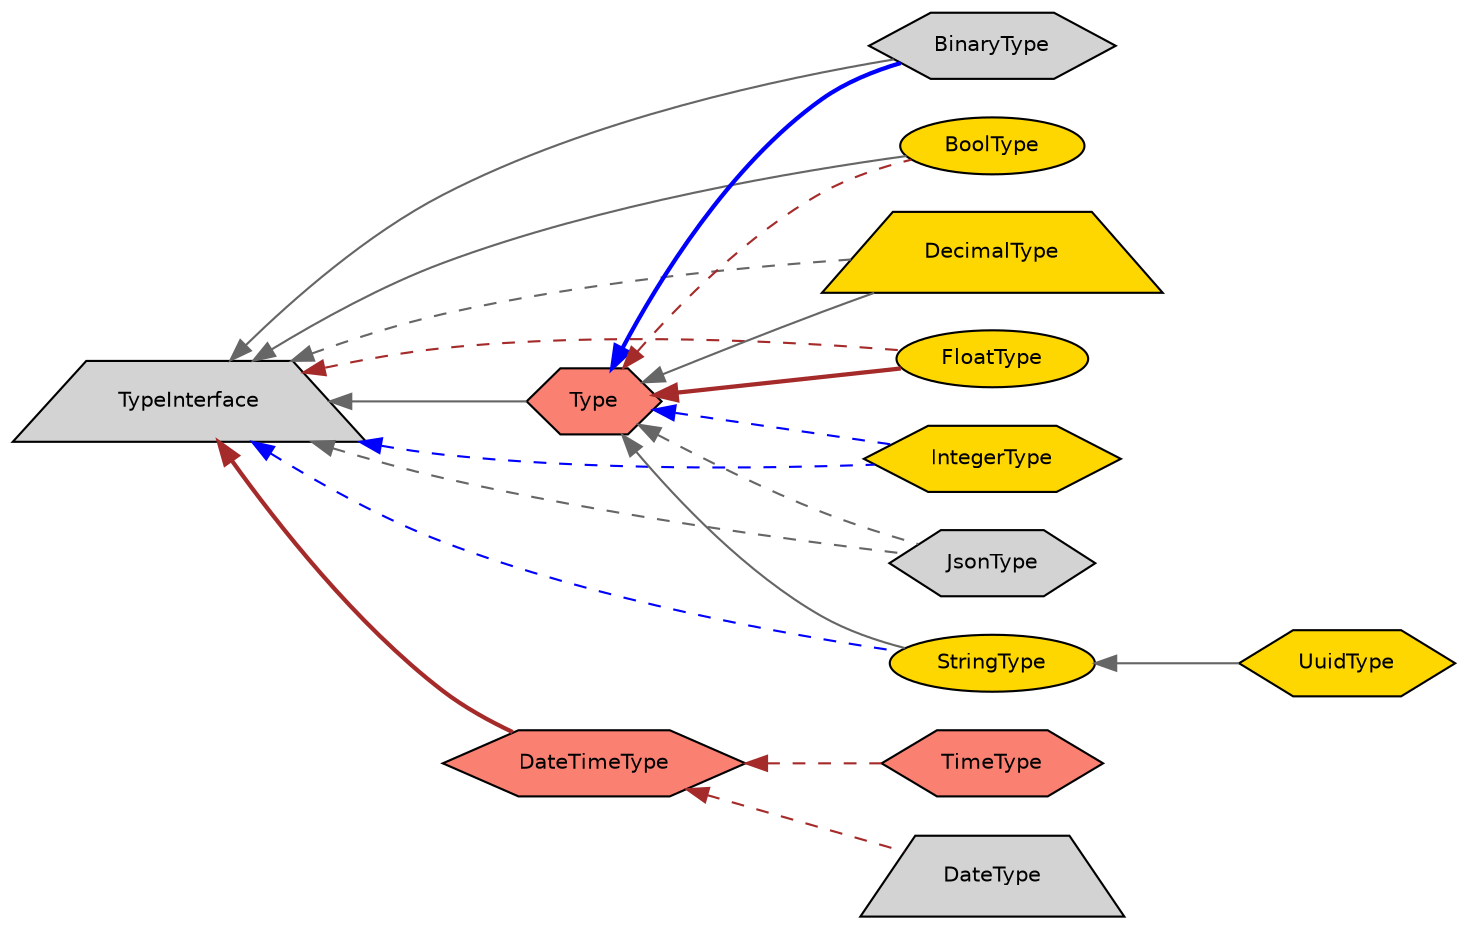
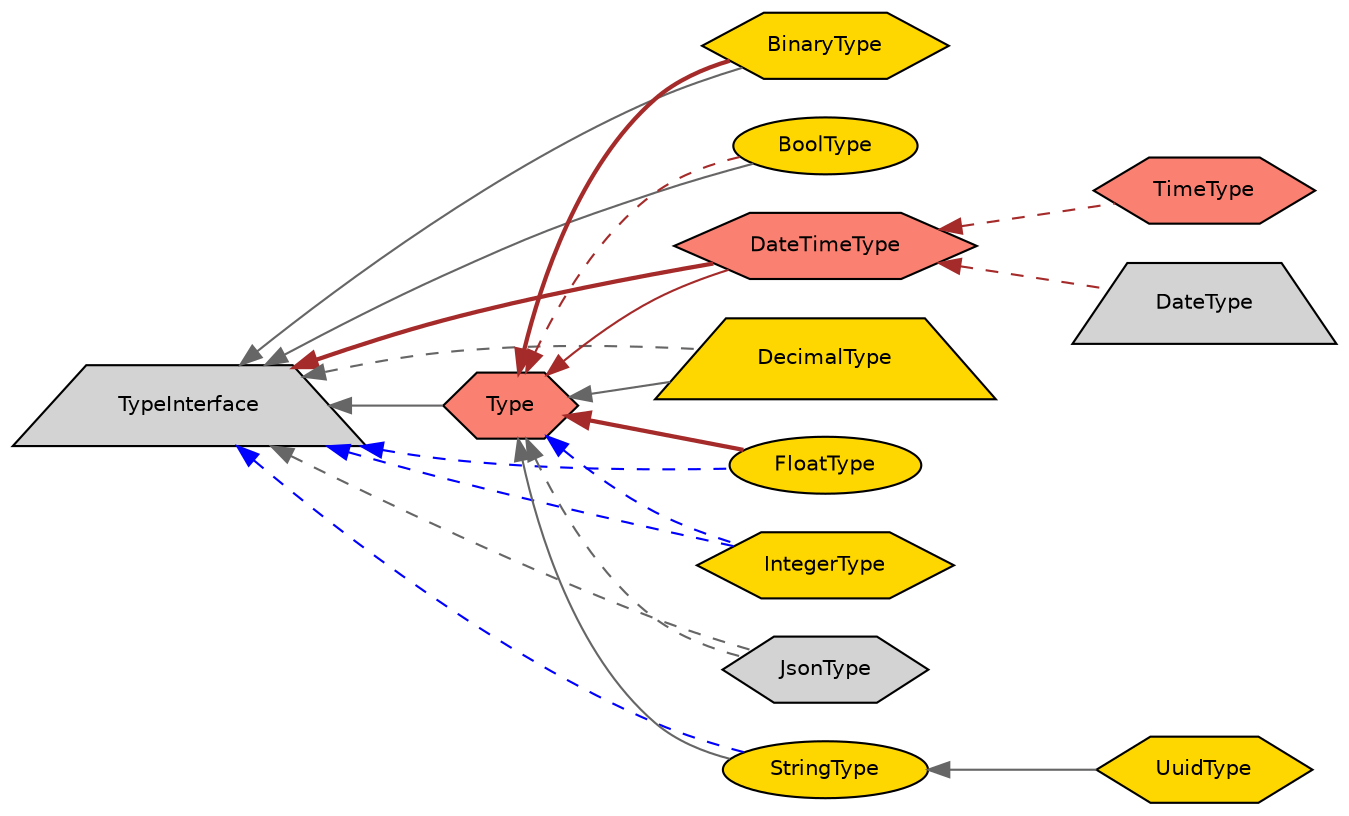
node "BinaryType": fillcolor lightgrey -> gold
edge "BinaryType" -> "Type": color blue -> brown
edge "DateTimeType" -> "Type": added
edge "FloatType" -> "TypeInterface": color brown -> blue
